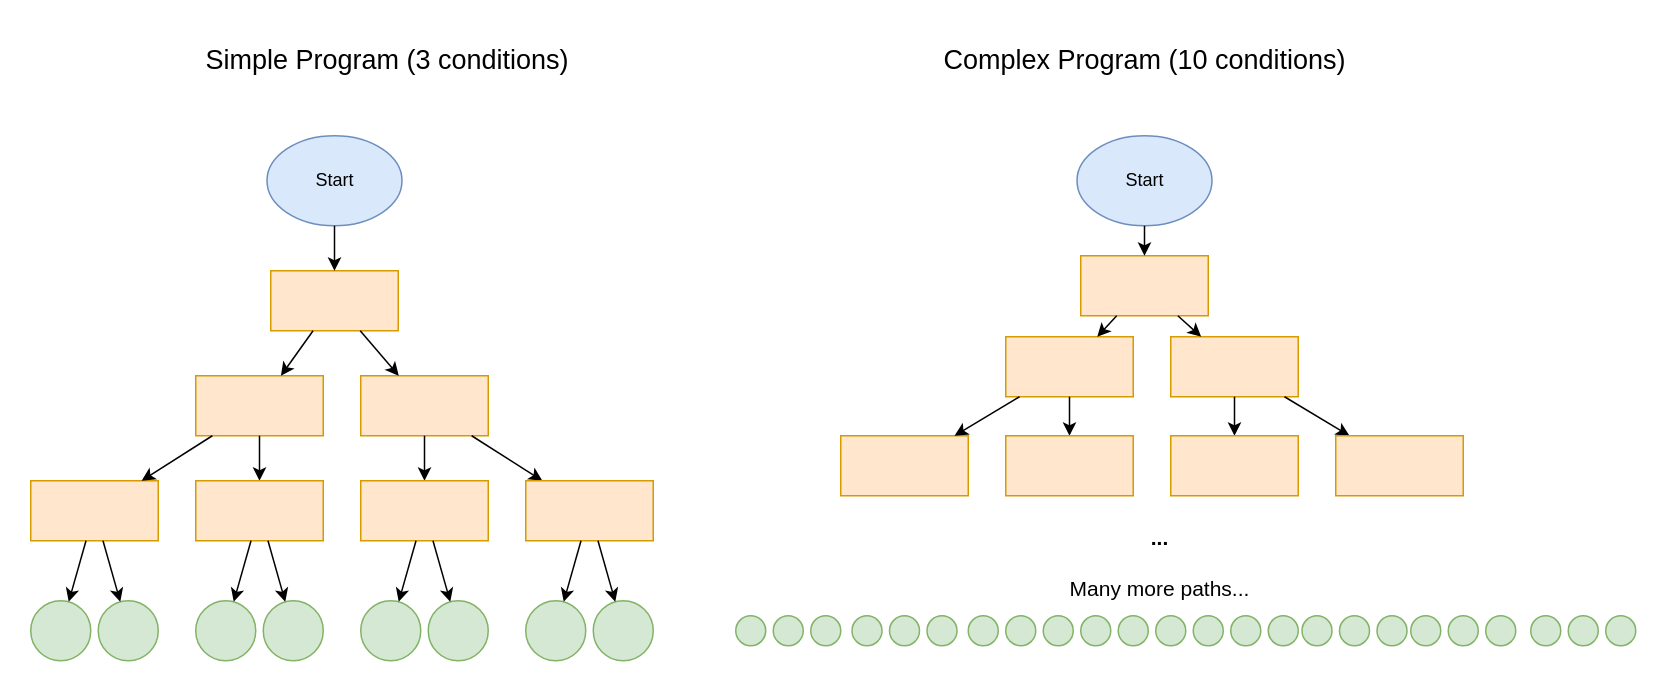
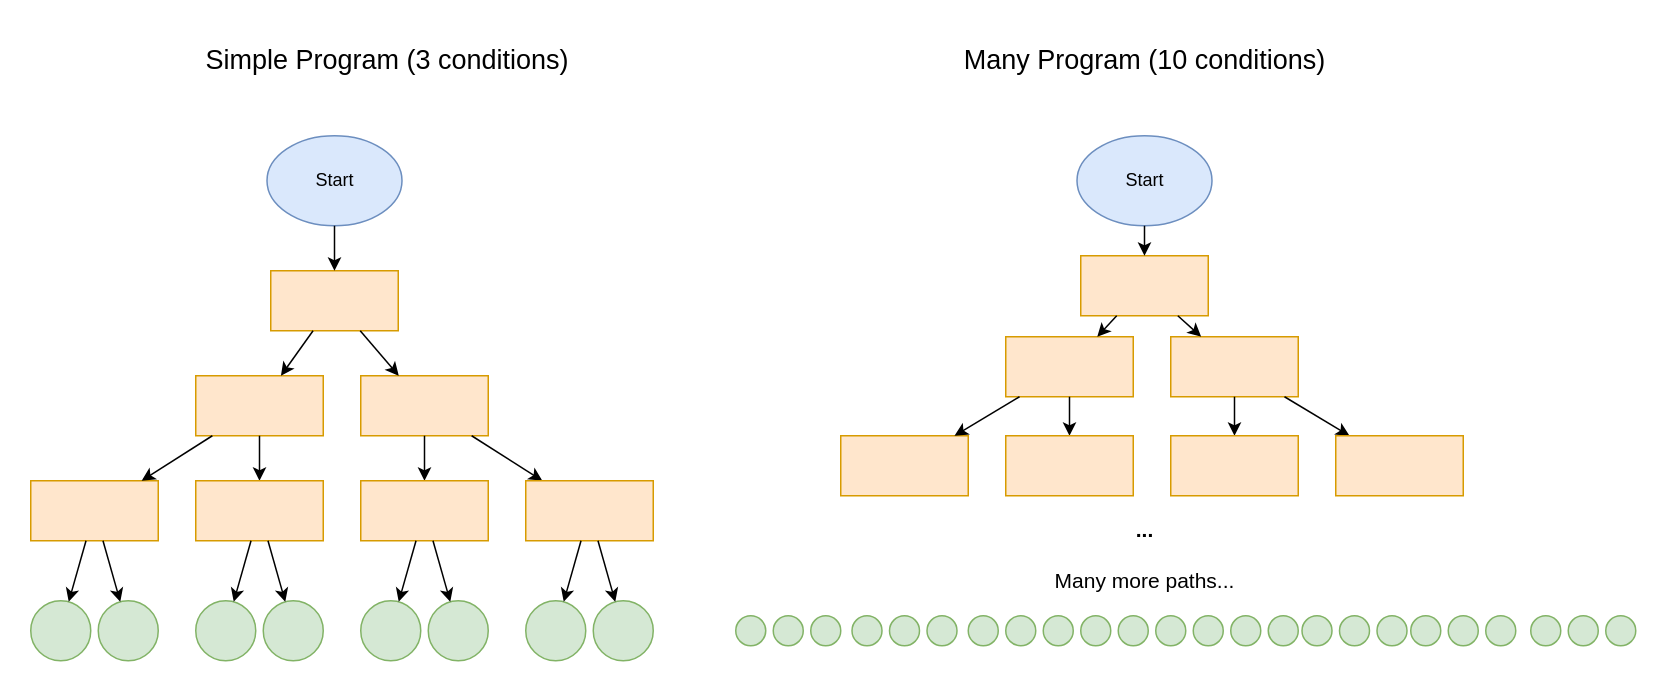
node "Complex Program (10 conditions)": label "Complex Program (10 conditions)" -> "Many Program (10 conditions)"
node "... Many more paths...": moved (1160, 563) -> (1145, 556)
